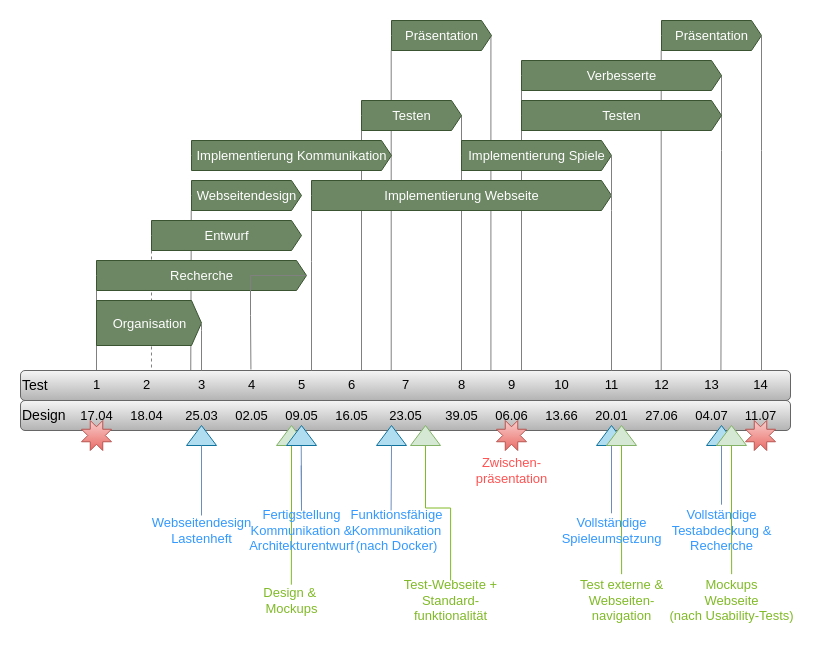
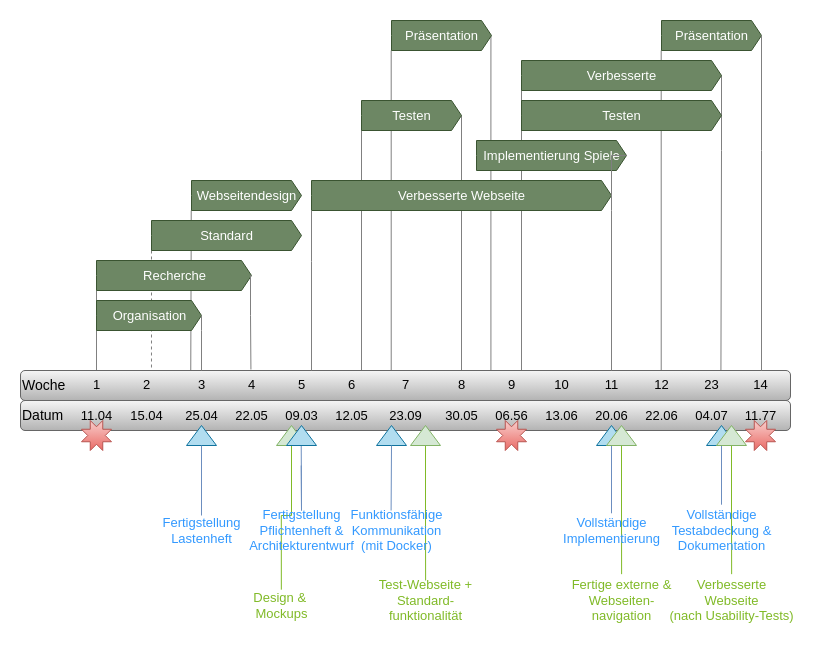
node "Implementierung Kommunikation": removed
node "Implementierung Spiele": moved (537, 156) -> (552, 156)
node "Implementierung Webseite": label "Implementierung Webseite" -> "Verbesserte Webseite"
node "Entwurf": label "Entwurf" -> "Standard"
node "Recherche": size 210x30 -> 155x30
node "Organisation": size 105x45 -> 105x30
node "Test": label "Test" -> "Woche"
node "1 17.04": label "1 17.04" -> "1 11.04"
node "2 18.04": label "2 18.04" -> "2 15.04"
node "3 25.03": label "3 25.03" -> "3 25.04"
node "4 02.05": label "4 02.05" -> "4 22.05"
node "5 09.05": label "5 09.05" -> "5 09.03"
node "6 16.05": label "6 16.05" -> "6 12.05"
node "7 23.05": label "7 23.05" -> "7 23.09"
node "8 39.05": label "8 39.05" -> "8 30.05"
node "9 06.06": label "9 06.06" -> "9 06.56"
node "10 13.66": label "10 13.66" -> "10 13.06"
node "11 20.01": label "11 20.01" -> "11 20.06"
node "12 27.06": label "12 27.06" -> "12 22.06"
node "13 04.07": label "13 04.07" -> "23 04.07"
node "14 11.07": label "14 11.07" -> "14 11.77"
node "Design": label "Design" -> "Datum"
node "Zwischen- präsentation": removed
node "Webseitendesign Lastenheft": label "Webseitendesign Lastenheft" -> "Fertigstellung Lastenheft"
node "Fertigstellung Kommunikation & Architekturentwurf": label "Fertigstellung Kommunikation & Architekturentwurf" -> "Fertigstellung Pflichtenheft & Architekturentwurf"
node "Funktionsfähige Kommunikation (nach Docker)": label "Funktionsfähige Kommunikation (nach Docker)" -> "Funktionsfähige Kommunikation (mit Docker)"
node "Vollständige Spieleumsetzung": label "Vollständige Spieleumsetzung" -> "Vollständige Implementierung"
node "Vollständige Testabdeckung & Recherche": label "Vollständige Testabdeckung & Recherche" -> "Vollständige Testabdeckung & Dokumentation"
node "Design & Mockups": moved (292, 601) -> (282, 606)
node "Test-Webseite + Standard- funktionalität": moved (451, 601) -> (426, 601)
node "Test externe & Webseiten- navigation": label "Test externe & Webseiten- navigation" -> "Fertige externe & Webseiten- navigation"
node "Mockups Webseite (nach Usability-Tests)": label "Mockups Webseite (nach Usability-Tests)" -> "Verbesserte Webseite (nach Usability-Tests)"
